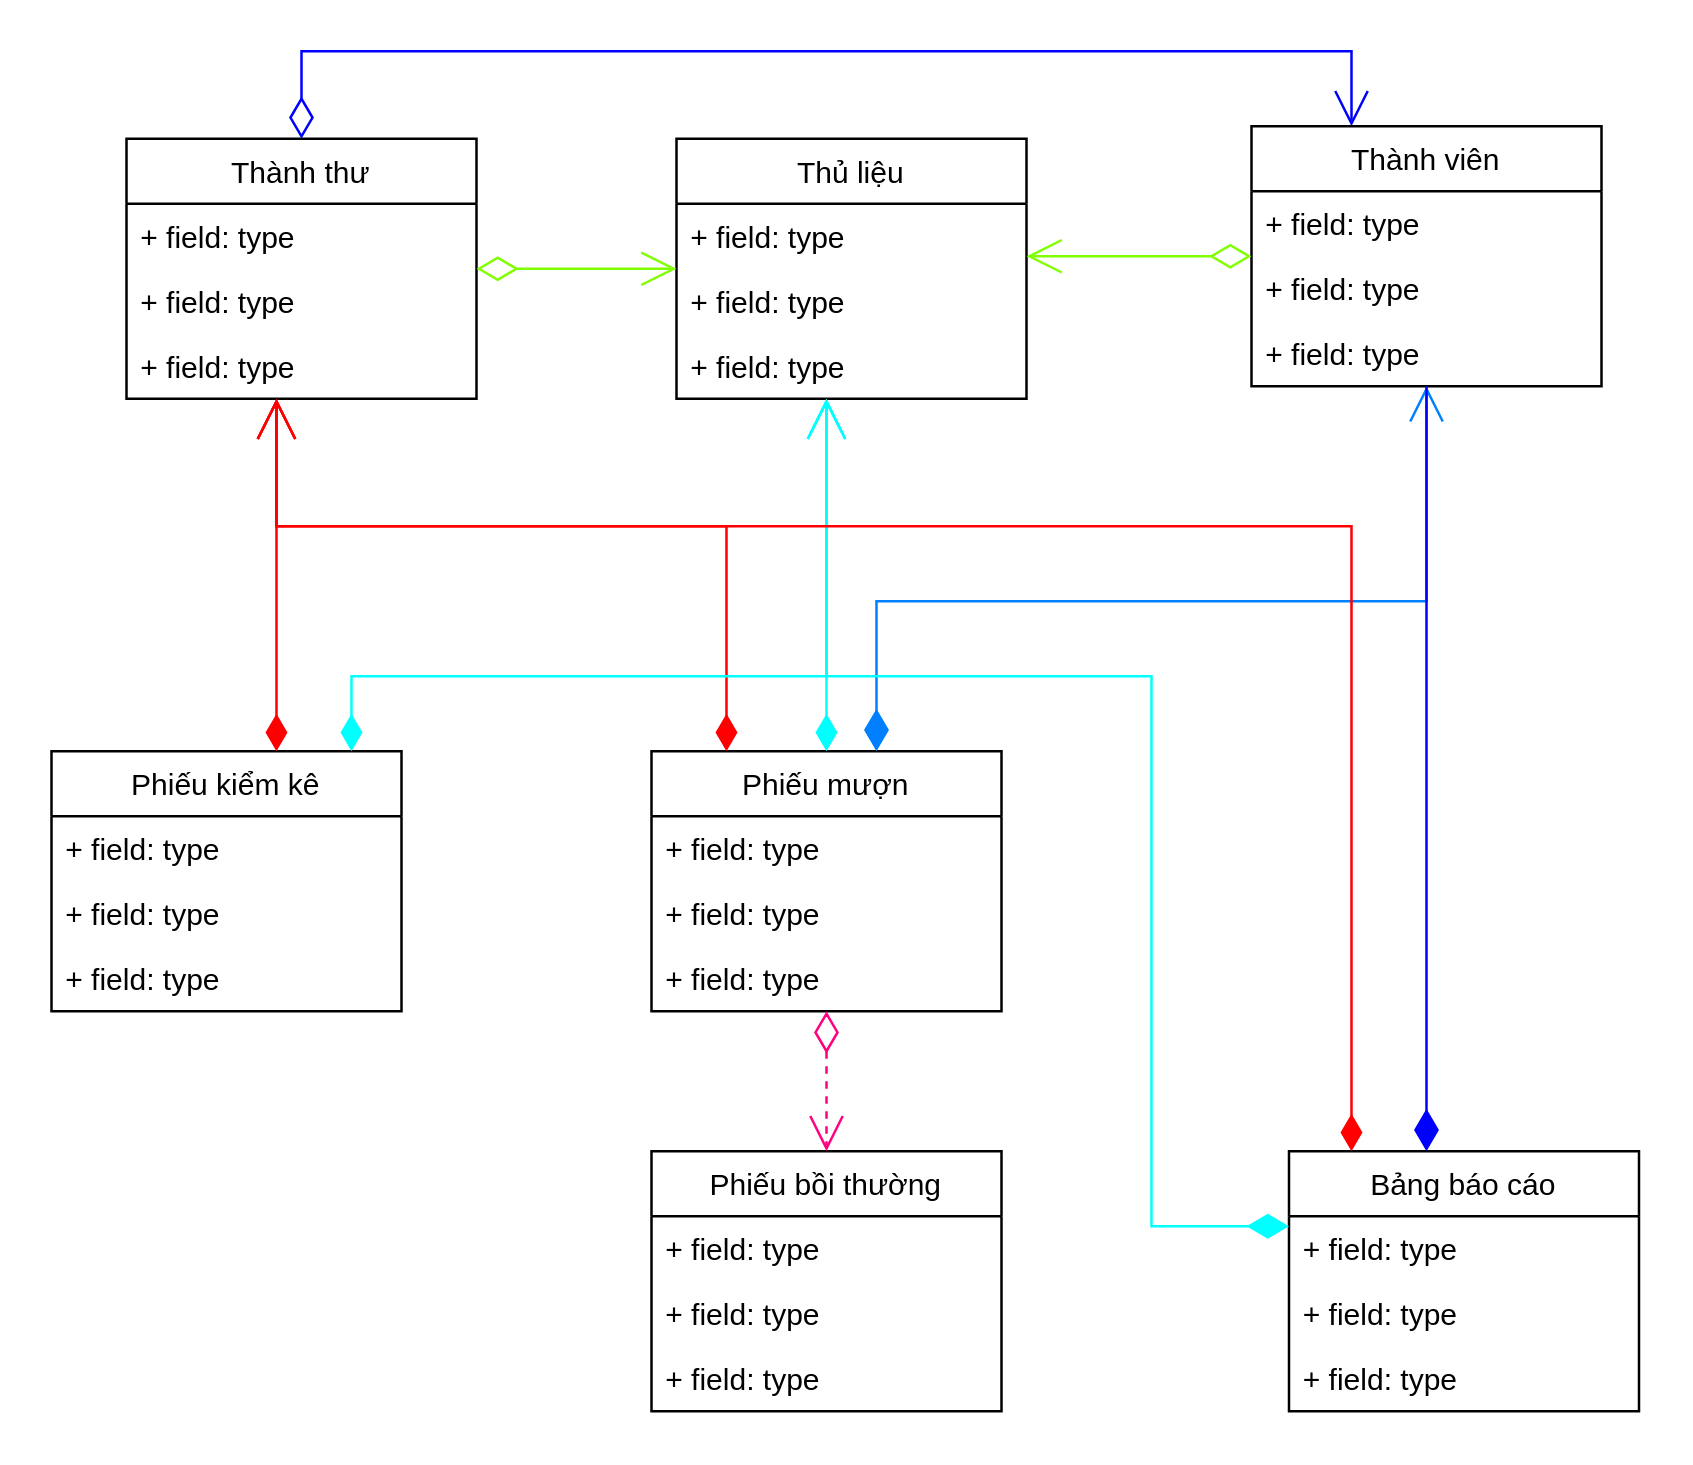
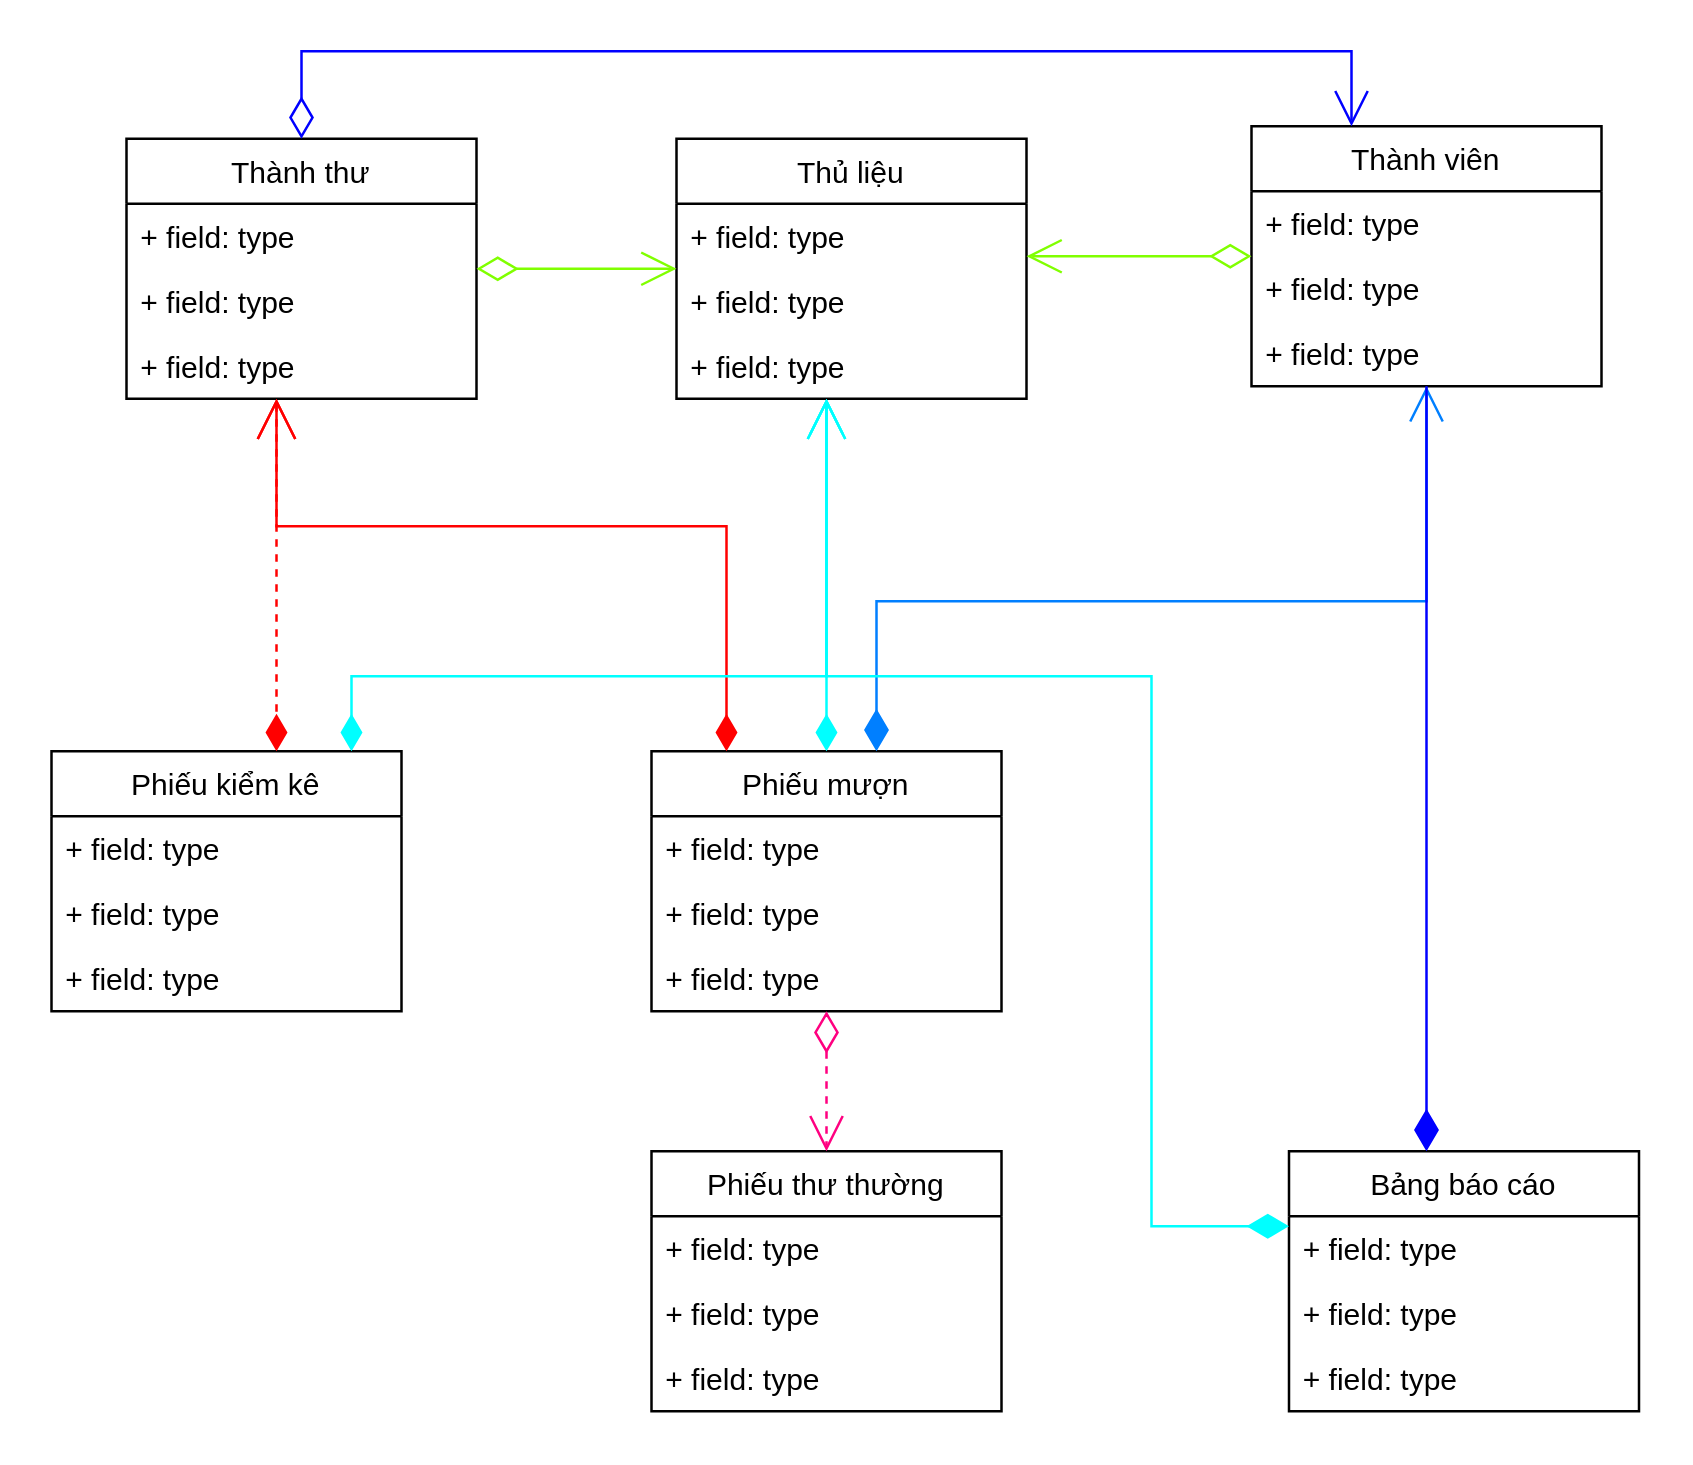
edge "Thành thư" -- "Bảng báo cáo": removed
edge "Thành thư" -- "Phiếu kiểm kê": style solid -> dashed
node "Phiếu bồi thường": label "Phiếu bồi thường" -> "Phiếu thư thường"
